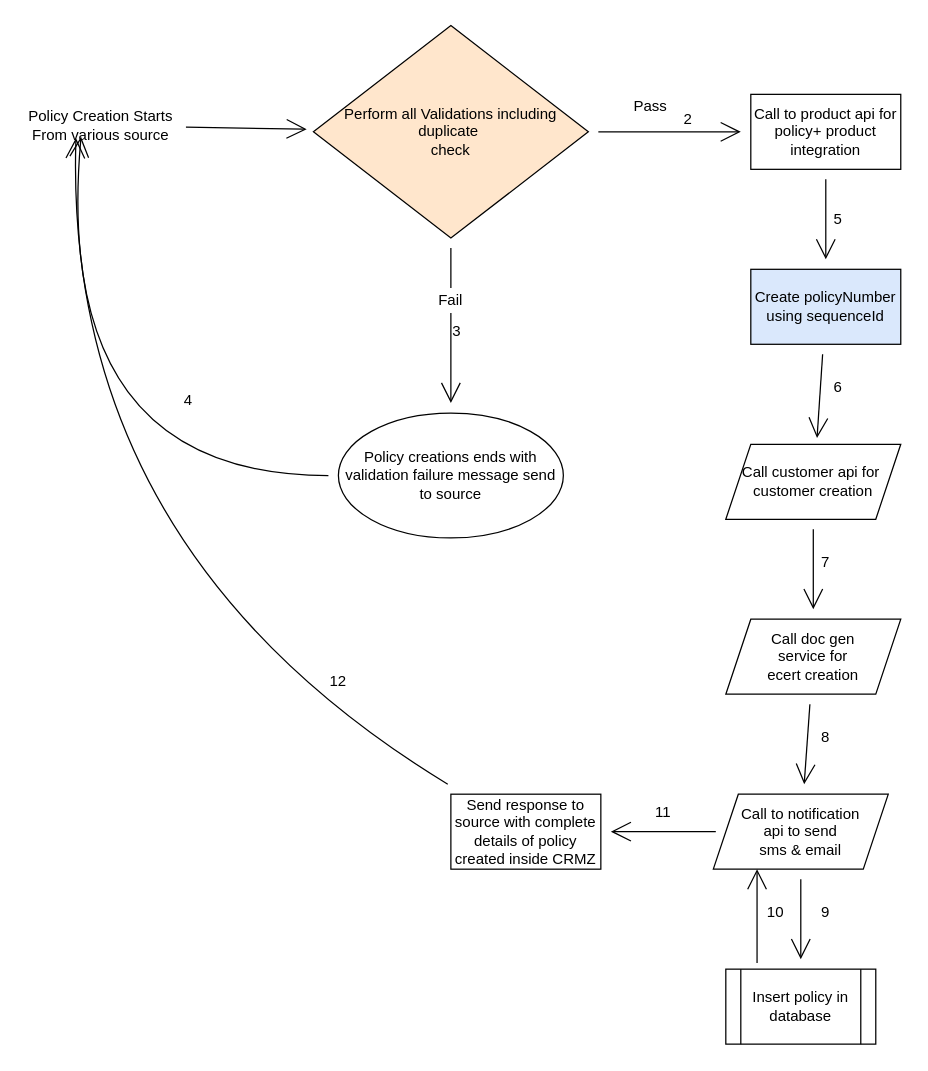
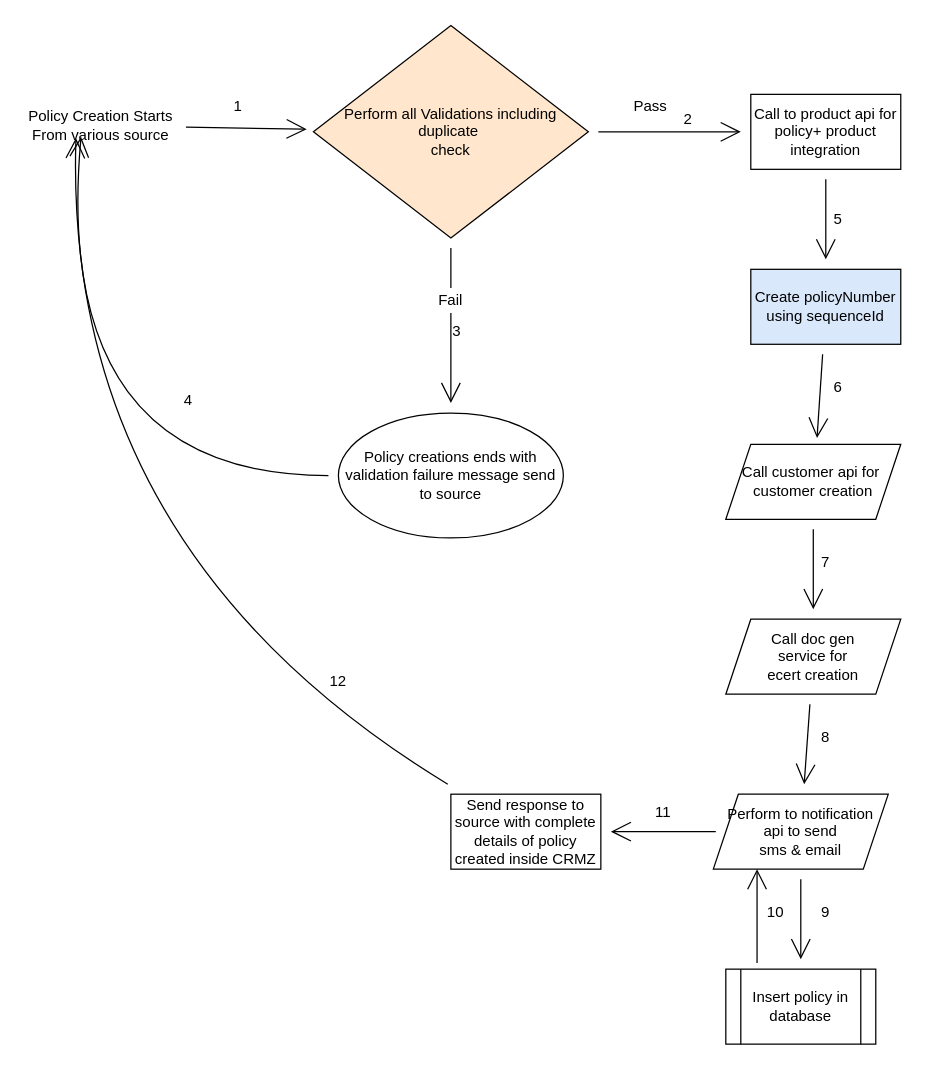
node "1": added
node "Call to notification api to send sms & email": label "Call to notification api to send sms & email" -> "Perform to notification api to send sms & email"
